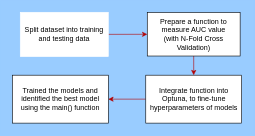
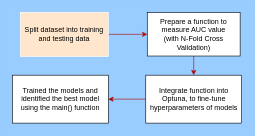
node "Split dataset into training and testing data": fillcolor #ffffff -> #ffe6cc
